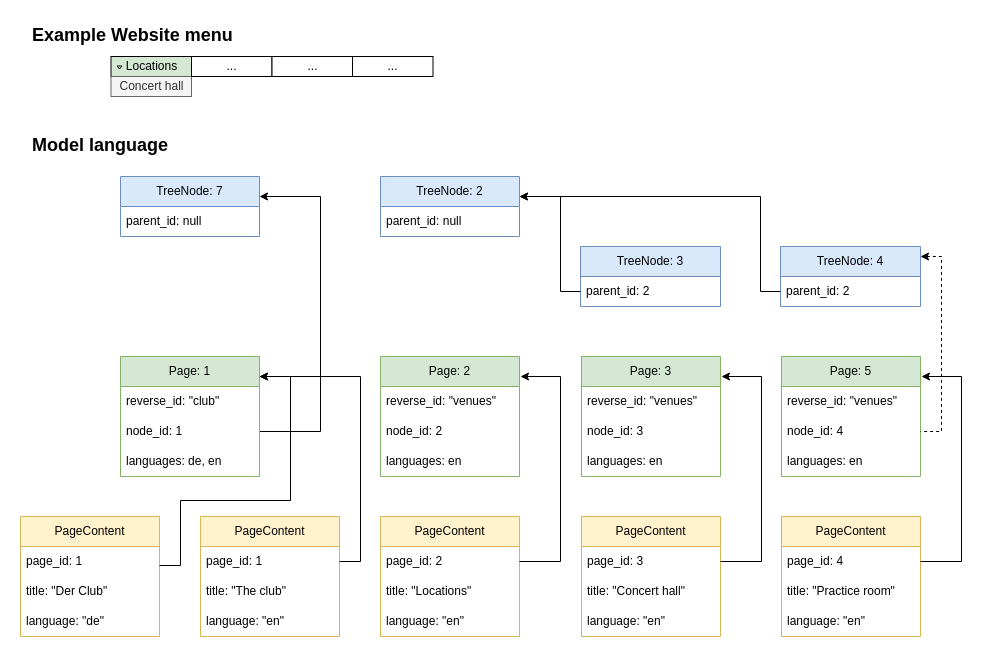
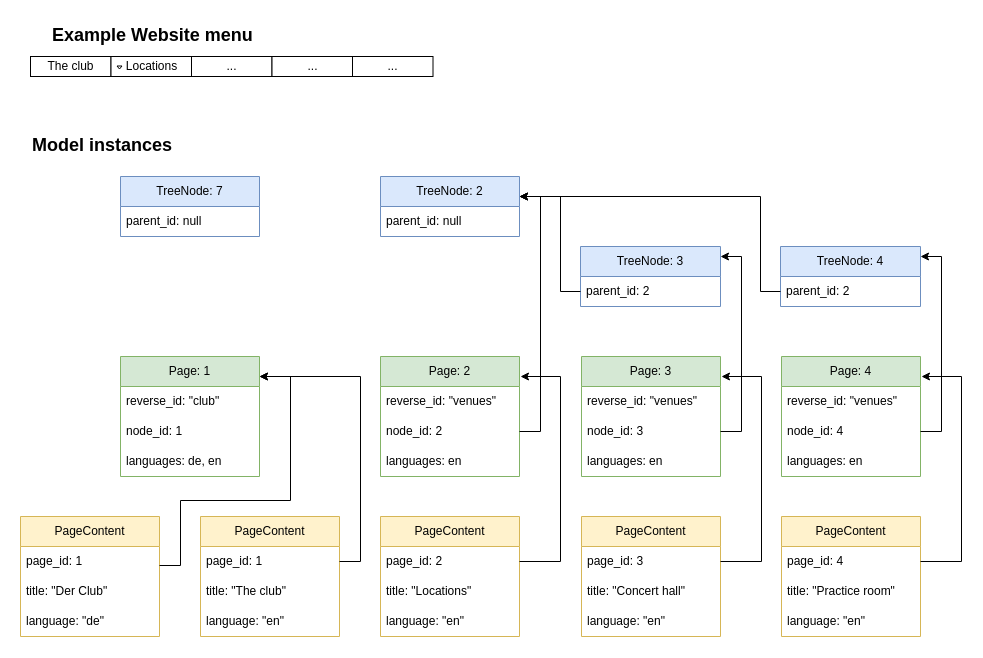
node "Example Website menu": moved (166, 36) -> (186, 36)
node "The club": added
node "Locations": fillcolor #d5e8d4 -> #ffffff
node "Concert hall": removed
node "Model language": label "Model language" -> "Model instances"
edge "node_id: 1" -> "TreeNode: 7": removed
edge "node_id: 2" -> "TreeNode: 2": added
edge "node_id: 3" -> "TreeNode: 3": added
edge "node_id: 4" -> "TreeNode: 4": style dashed -> solid
node "Page: 5": label "Page: 5" -> "Page: 4"
